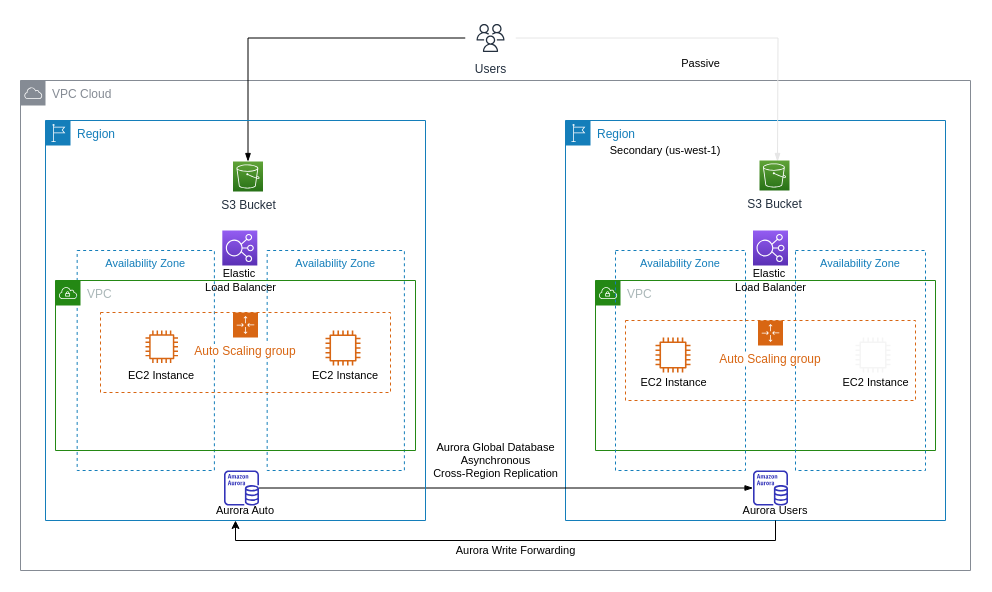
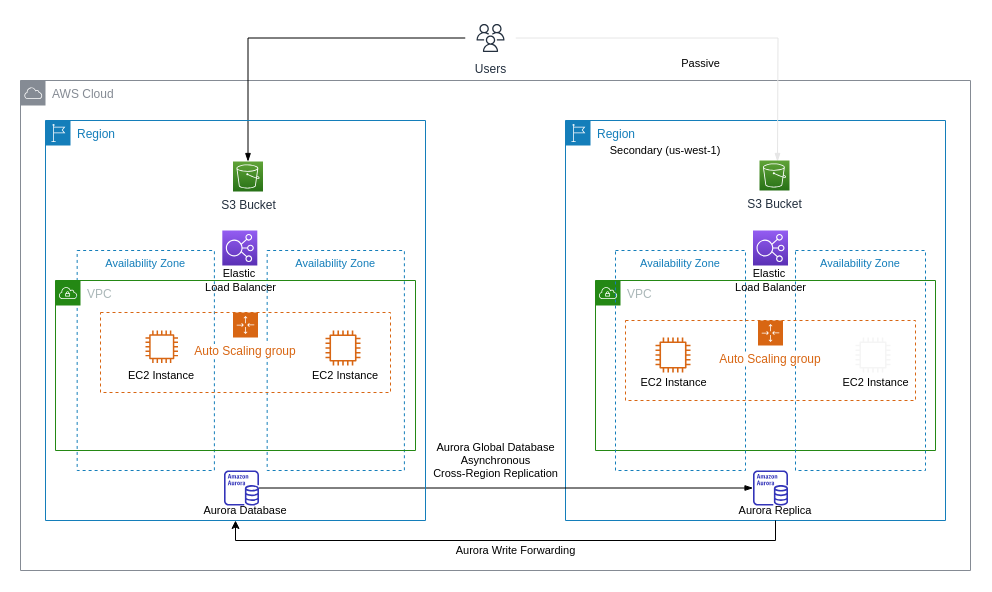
node "VPC Cloud": label "VPC Cloud" -> "AWS Cloud"
node "Aurora Auto": label "Aurora Auto" -> "Aurora Database"
node "Aurora Users": label "Aurora Users" -> "Aurora Replica"
